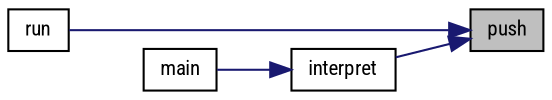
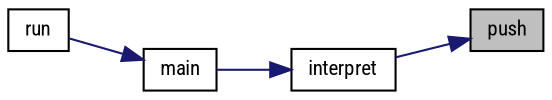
edge "run" -> "push": now "run" -> "main"
